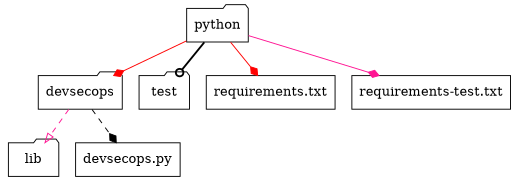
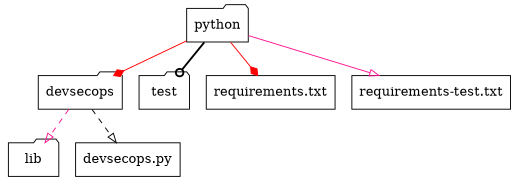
edge "python" -> "requirements-test.txt": arrowhead diamond -> onormal
edge "devsecops" -> "devsecops.py": arrowhead diamond -> onormal
